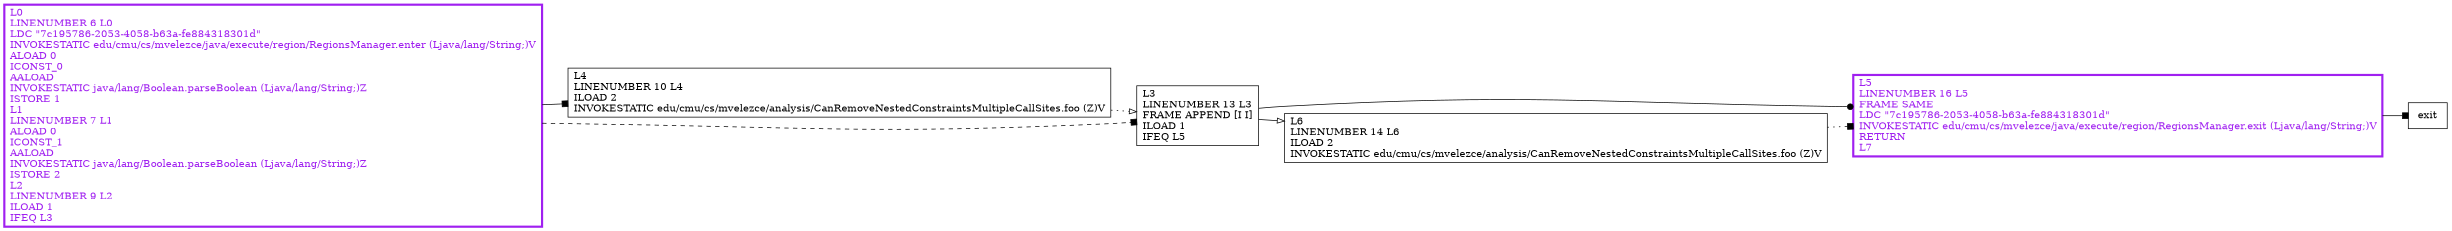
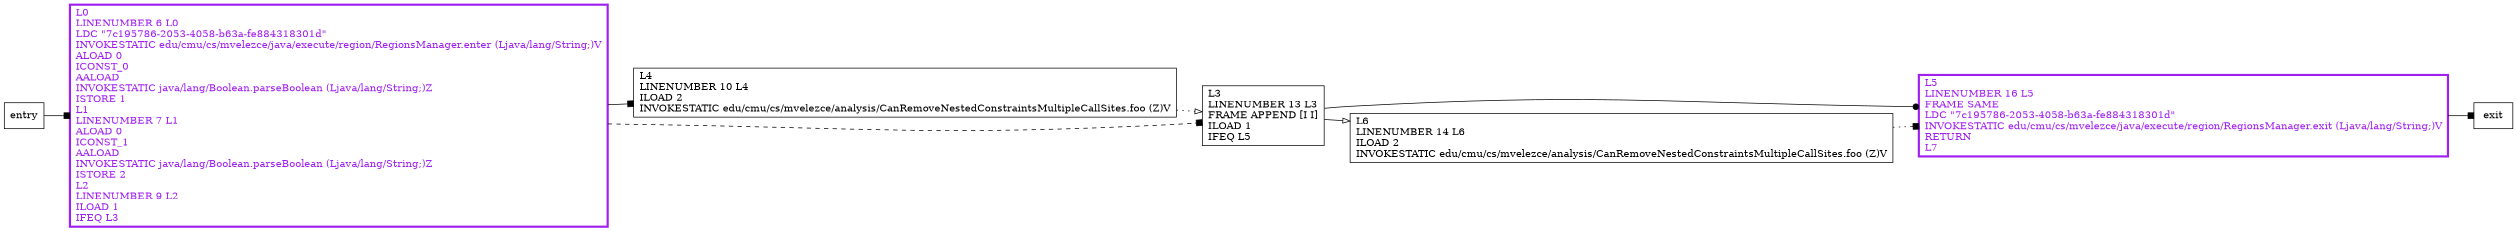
node "entry": added
